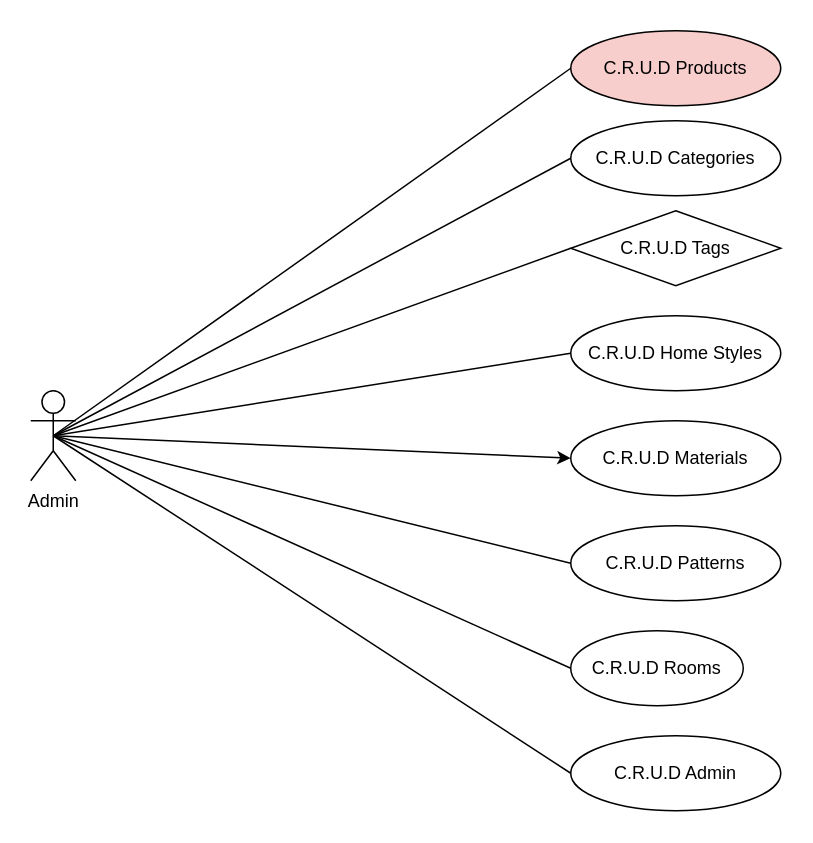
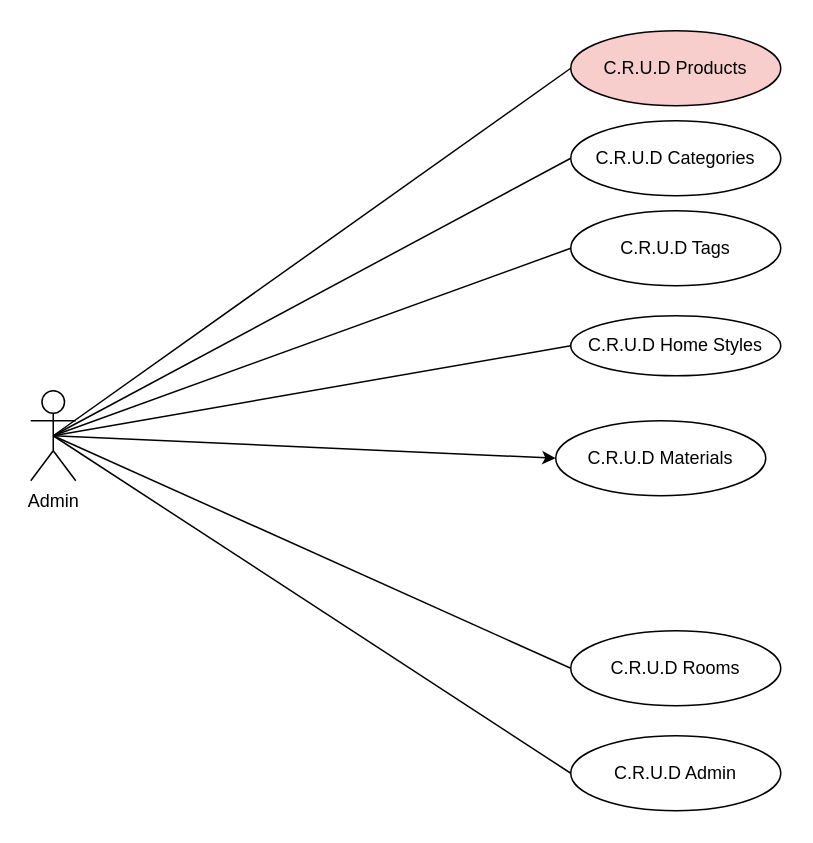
node "C.R.U.D Tags": shape diamond -> ellipse
node "C.R.U.D Home Styles": size 210x75 -> 210x60
node "C.R.U.D Materials": moved (676, 458) -> (661, 458)
edge "Admin" -- "C.R.U.D Patterns": removed
node "C.R.U.D Patterns": removed
node "C.R.U.D Rooms": size 173x75 -> 210x75
